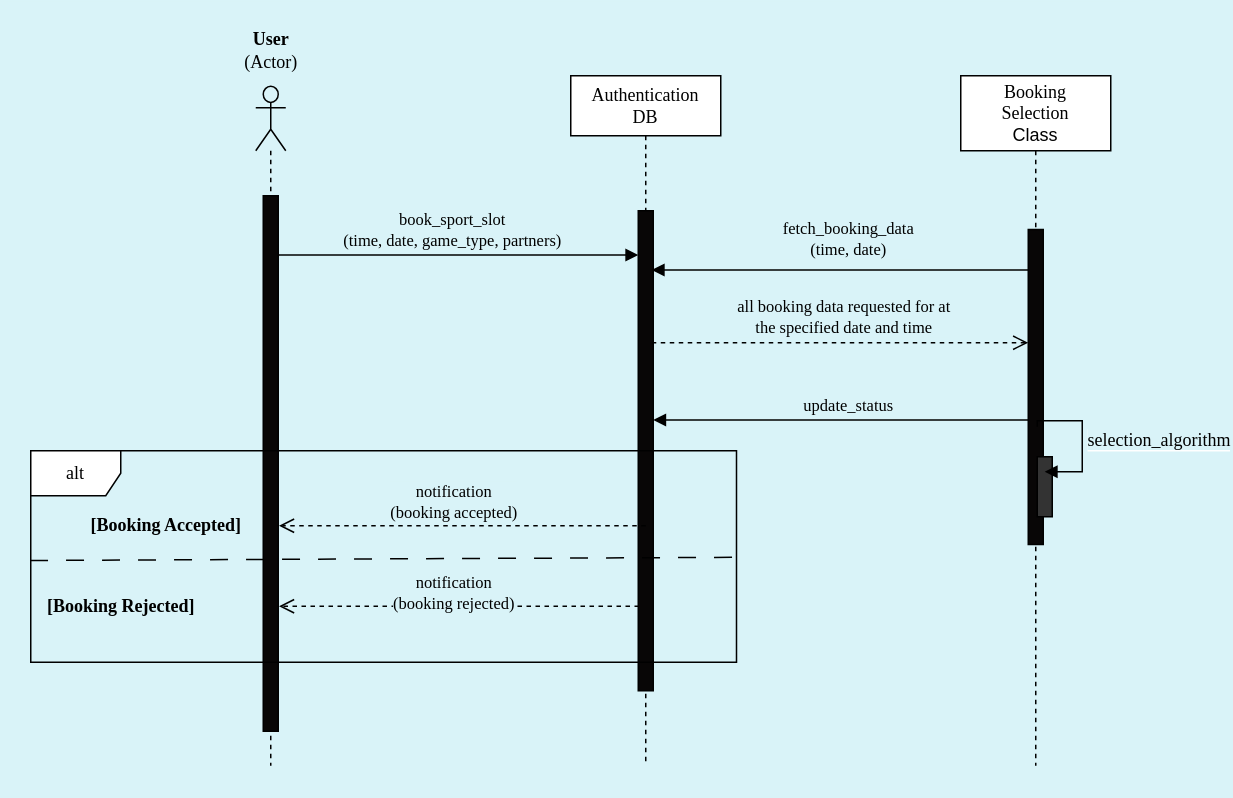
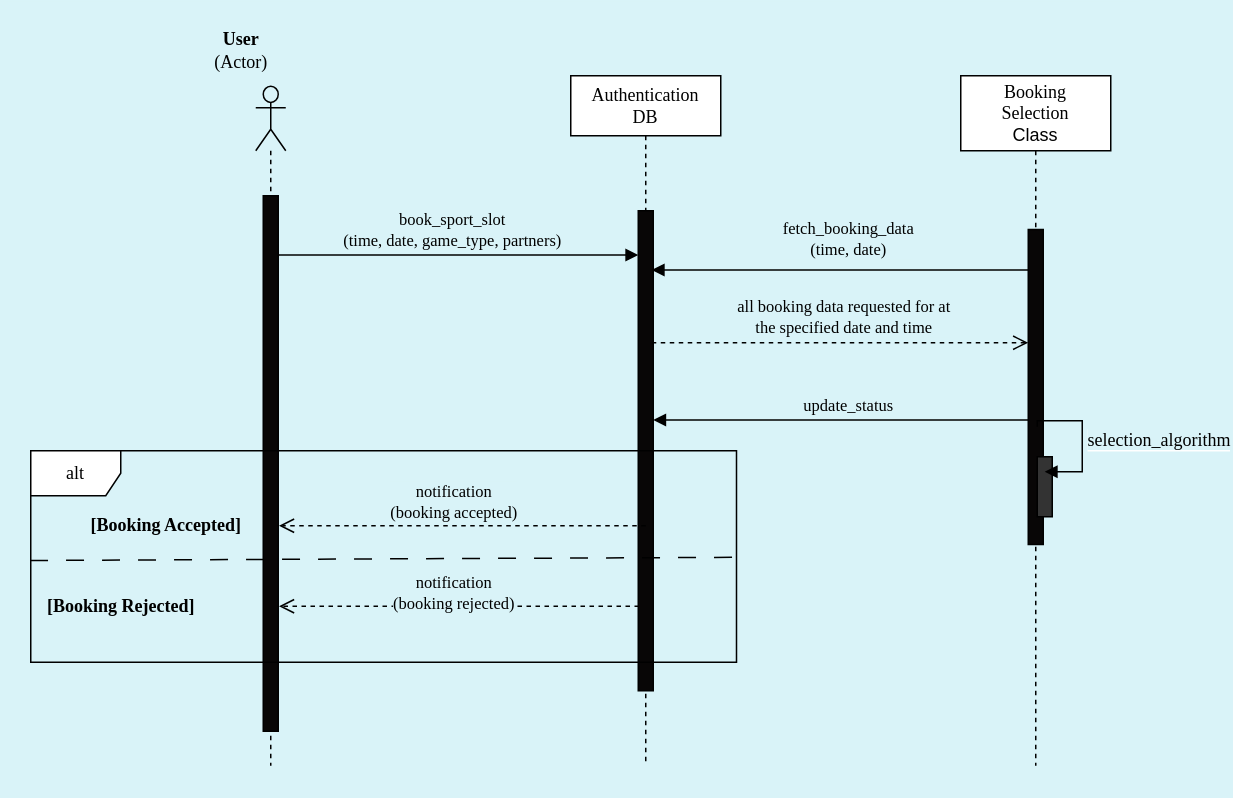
node "User (Actor)": moved (271, 50) -> (241, 50)
